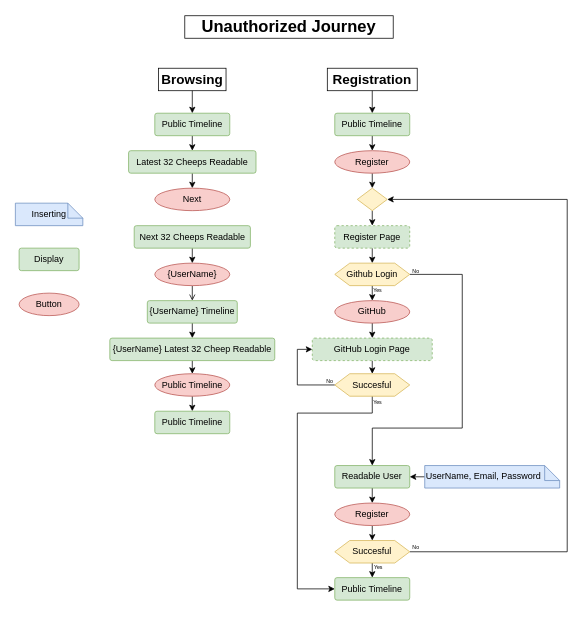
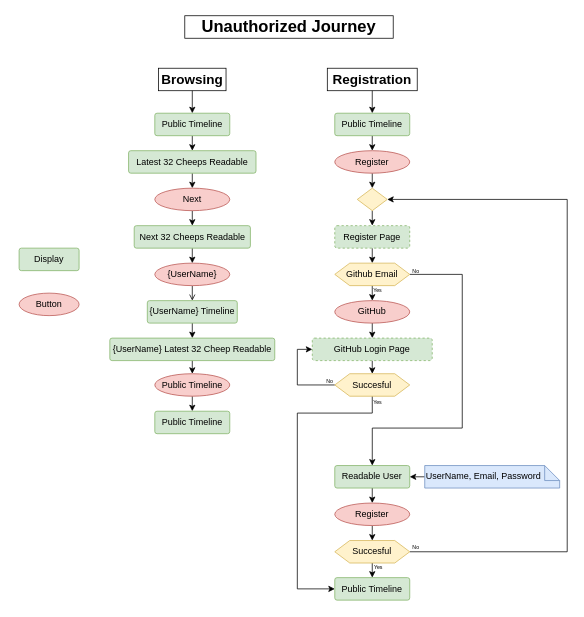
node "Inserting": removed
edge "Next" -> "Next 32 Cheeps Readable": added
node "Github Login": label "Github Login" -> "Github Email"
